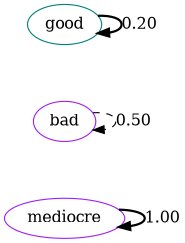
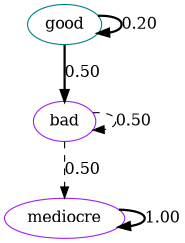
edge "good" -> "bad": added, label "0.50"
edge "bad" -> "mediocre": added, label "0.50"
